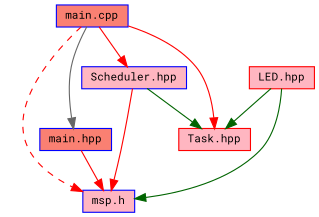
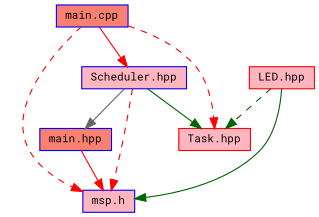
edge "main.cpp" -> "Task.hpp": style solid -> dashed
edge "main.cpp" -> "main.hpp": now "Scheduler.hpp" -> "main.hpp"
edge "LED.hpp" -> "Task.hpp": style solid -> dashed
edge "Scheduler.hpp" -> "msp.h": style solid -> dashed
